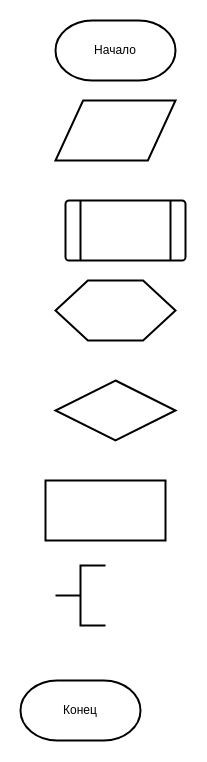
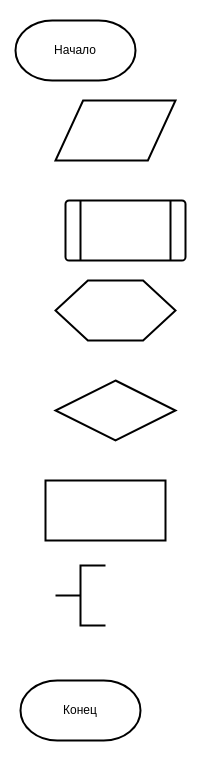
node "Начало": moved (116, 51) -> (76, 51)
